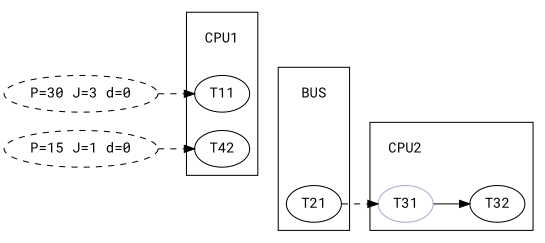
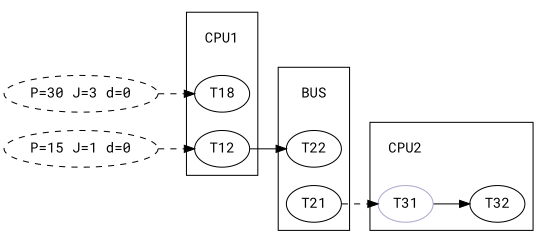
node "T11": label "T11" -> "T18"
node "T42": label "T42" -> "T12"
node "T22": added
